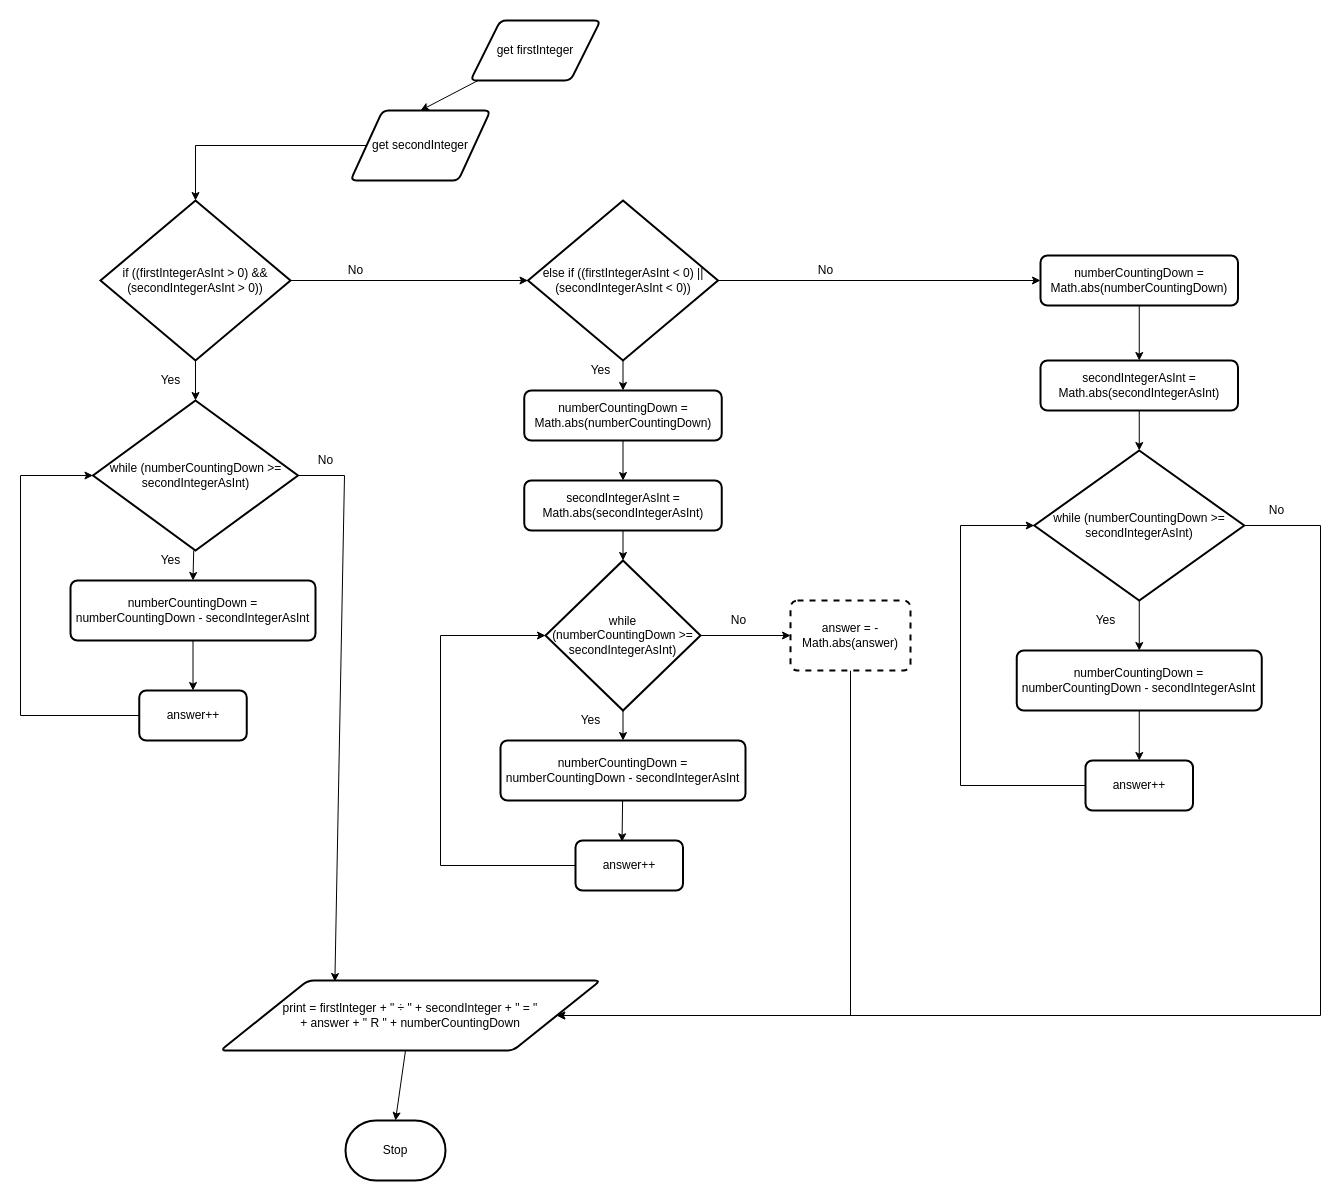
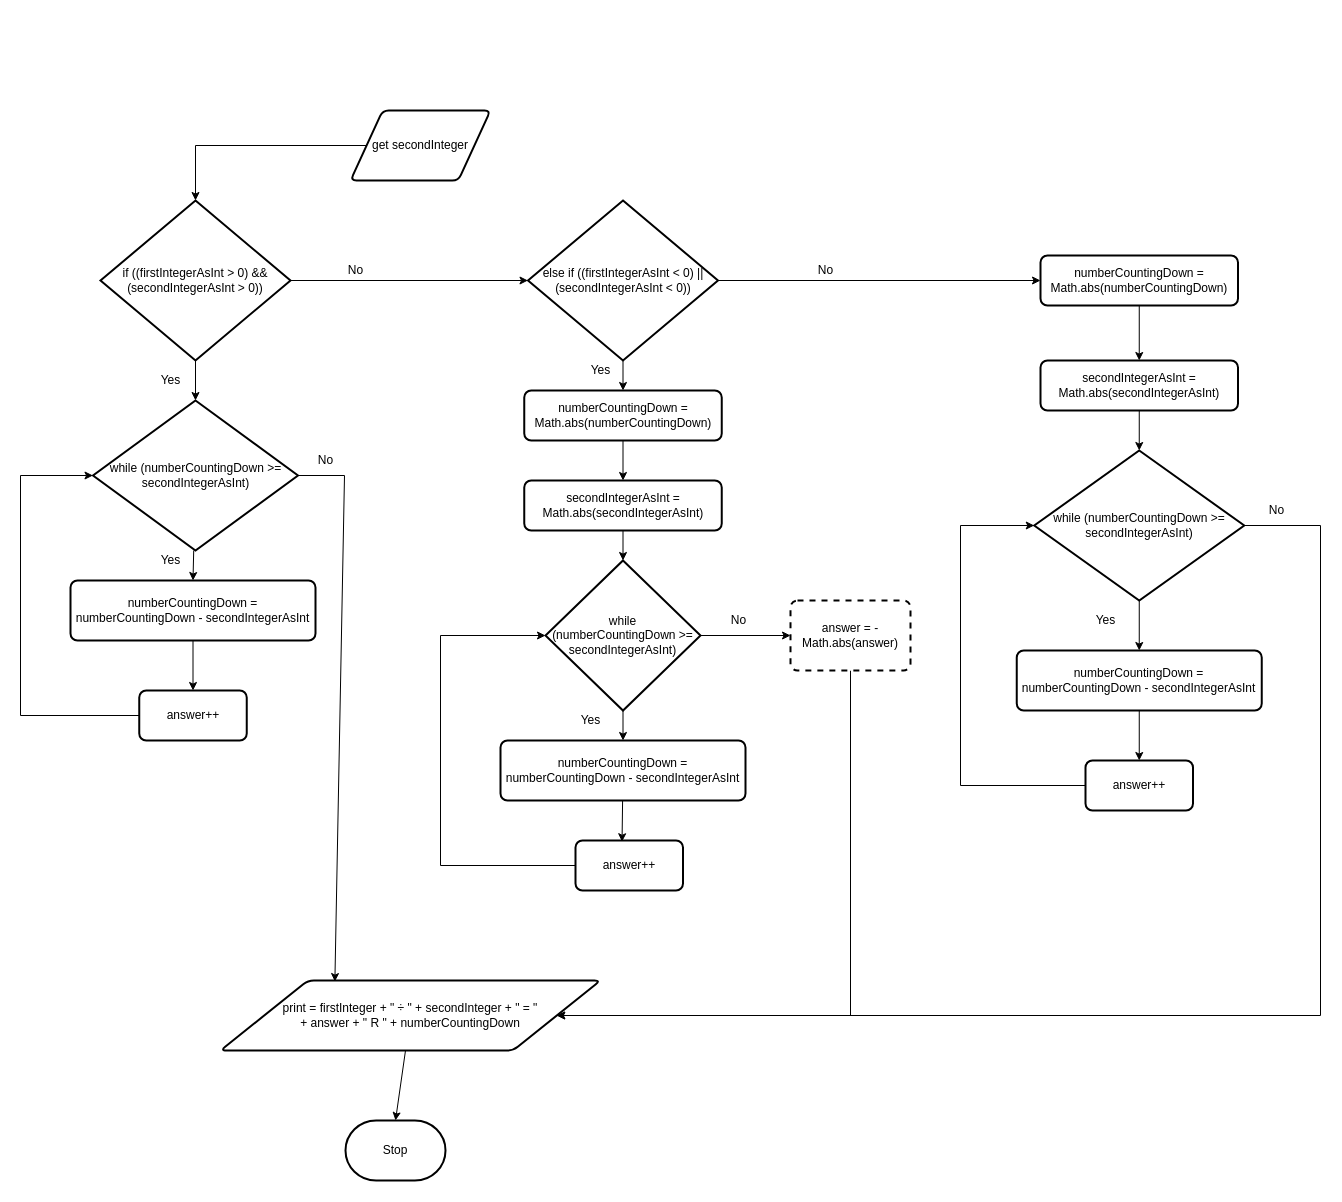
node "get firstInteger": removed
edge "get firstInteger" -> "get secondInteger": removed
